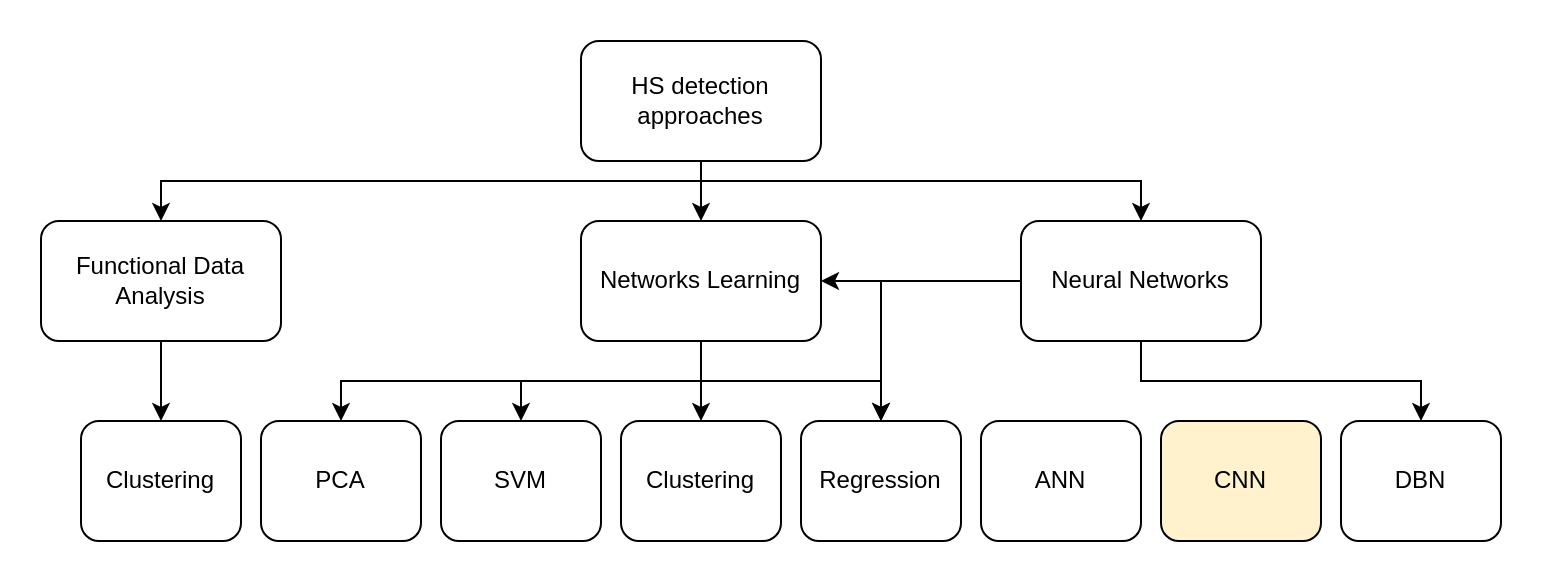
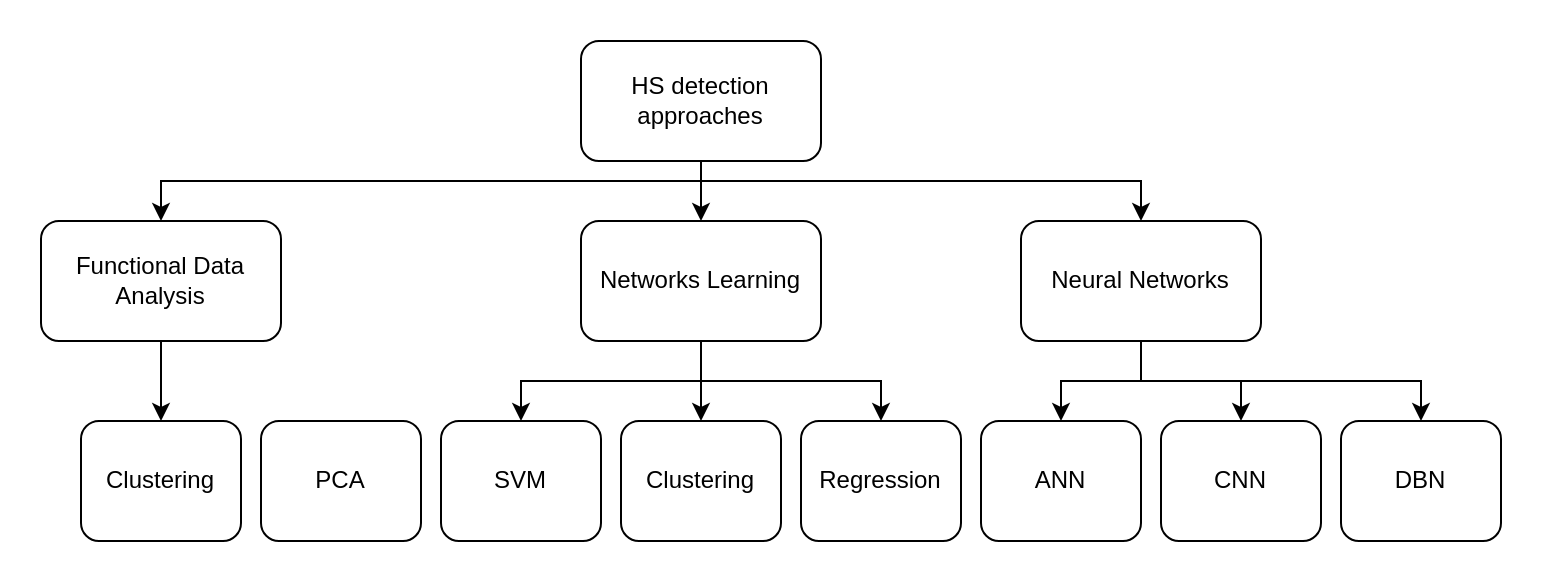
edge "Neural Networks" -> "Networks Learning": now "Neural Networks" -> "ANN"
edge "Neural Networks" -> "Regression": now "Neural Networks" -> "CNN"
edge "Networks Learning" -> "PCA": removed
node "CNN": fillcolor #fff2cc -> #ffffff
